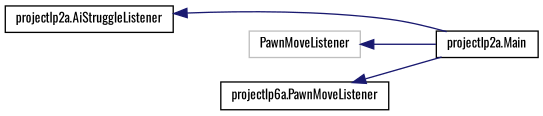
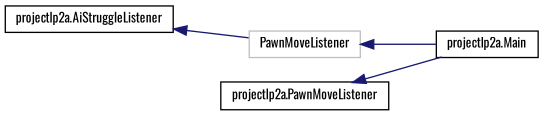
edge "projectlp2a.Main" -> "projectlp2a.AiStruggleListener": now "PawnMoveListener" -> "projectlp2a.AiStruggleListener"
node "projectlp6a.PawnMoveListener": label "projectlp6a.PawnMoveListener" -> "projectlp2a.PawnMoveListener"
